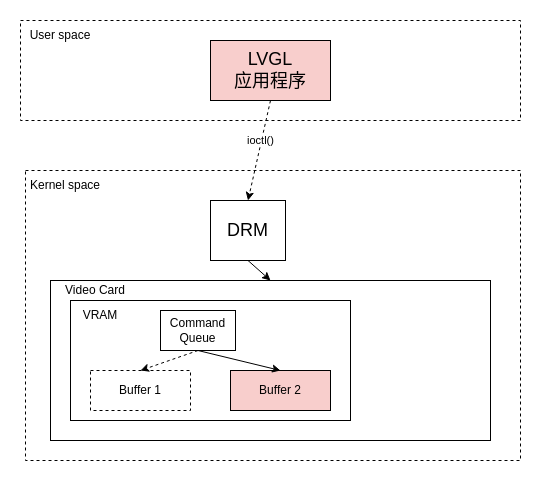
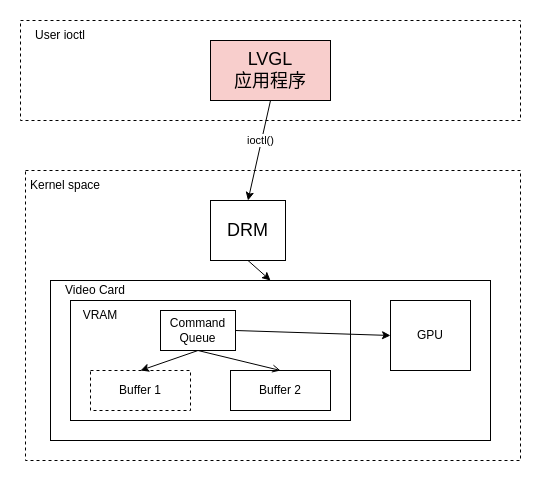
node "User space": label "User space" -> "User ioctl"
edge "LVGL 应用程序" -> "DRM": style dashed -> solid
edge "Command Queue" -> "GPU": added
node "GPU": added
edge "Command Queue" -> "Buffer 1": style dashed -> solid
edge "Command Queue" -> "Buffer 2": arrowhead classic -> open
node "Buffer 2": fillcolor #f8cecc -> #ffffff
